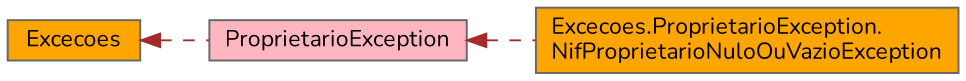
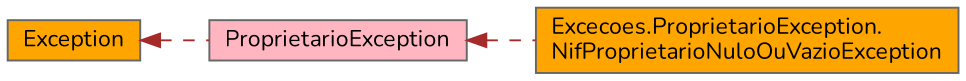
node "Excecoes": label "Excecoes" -> "Exception"
